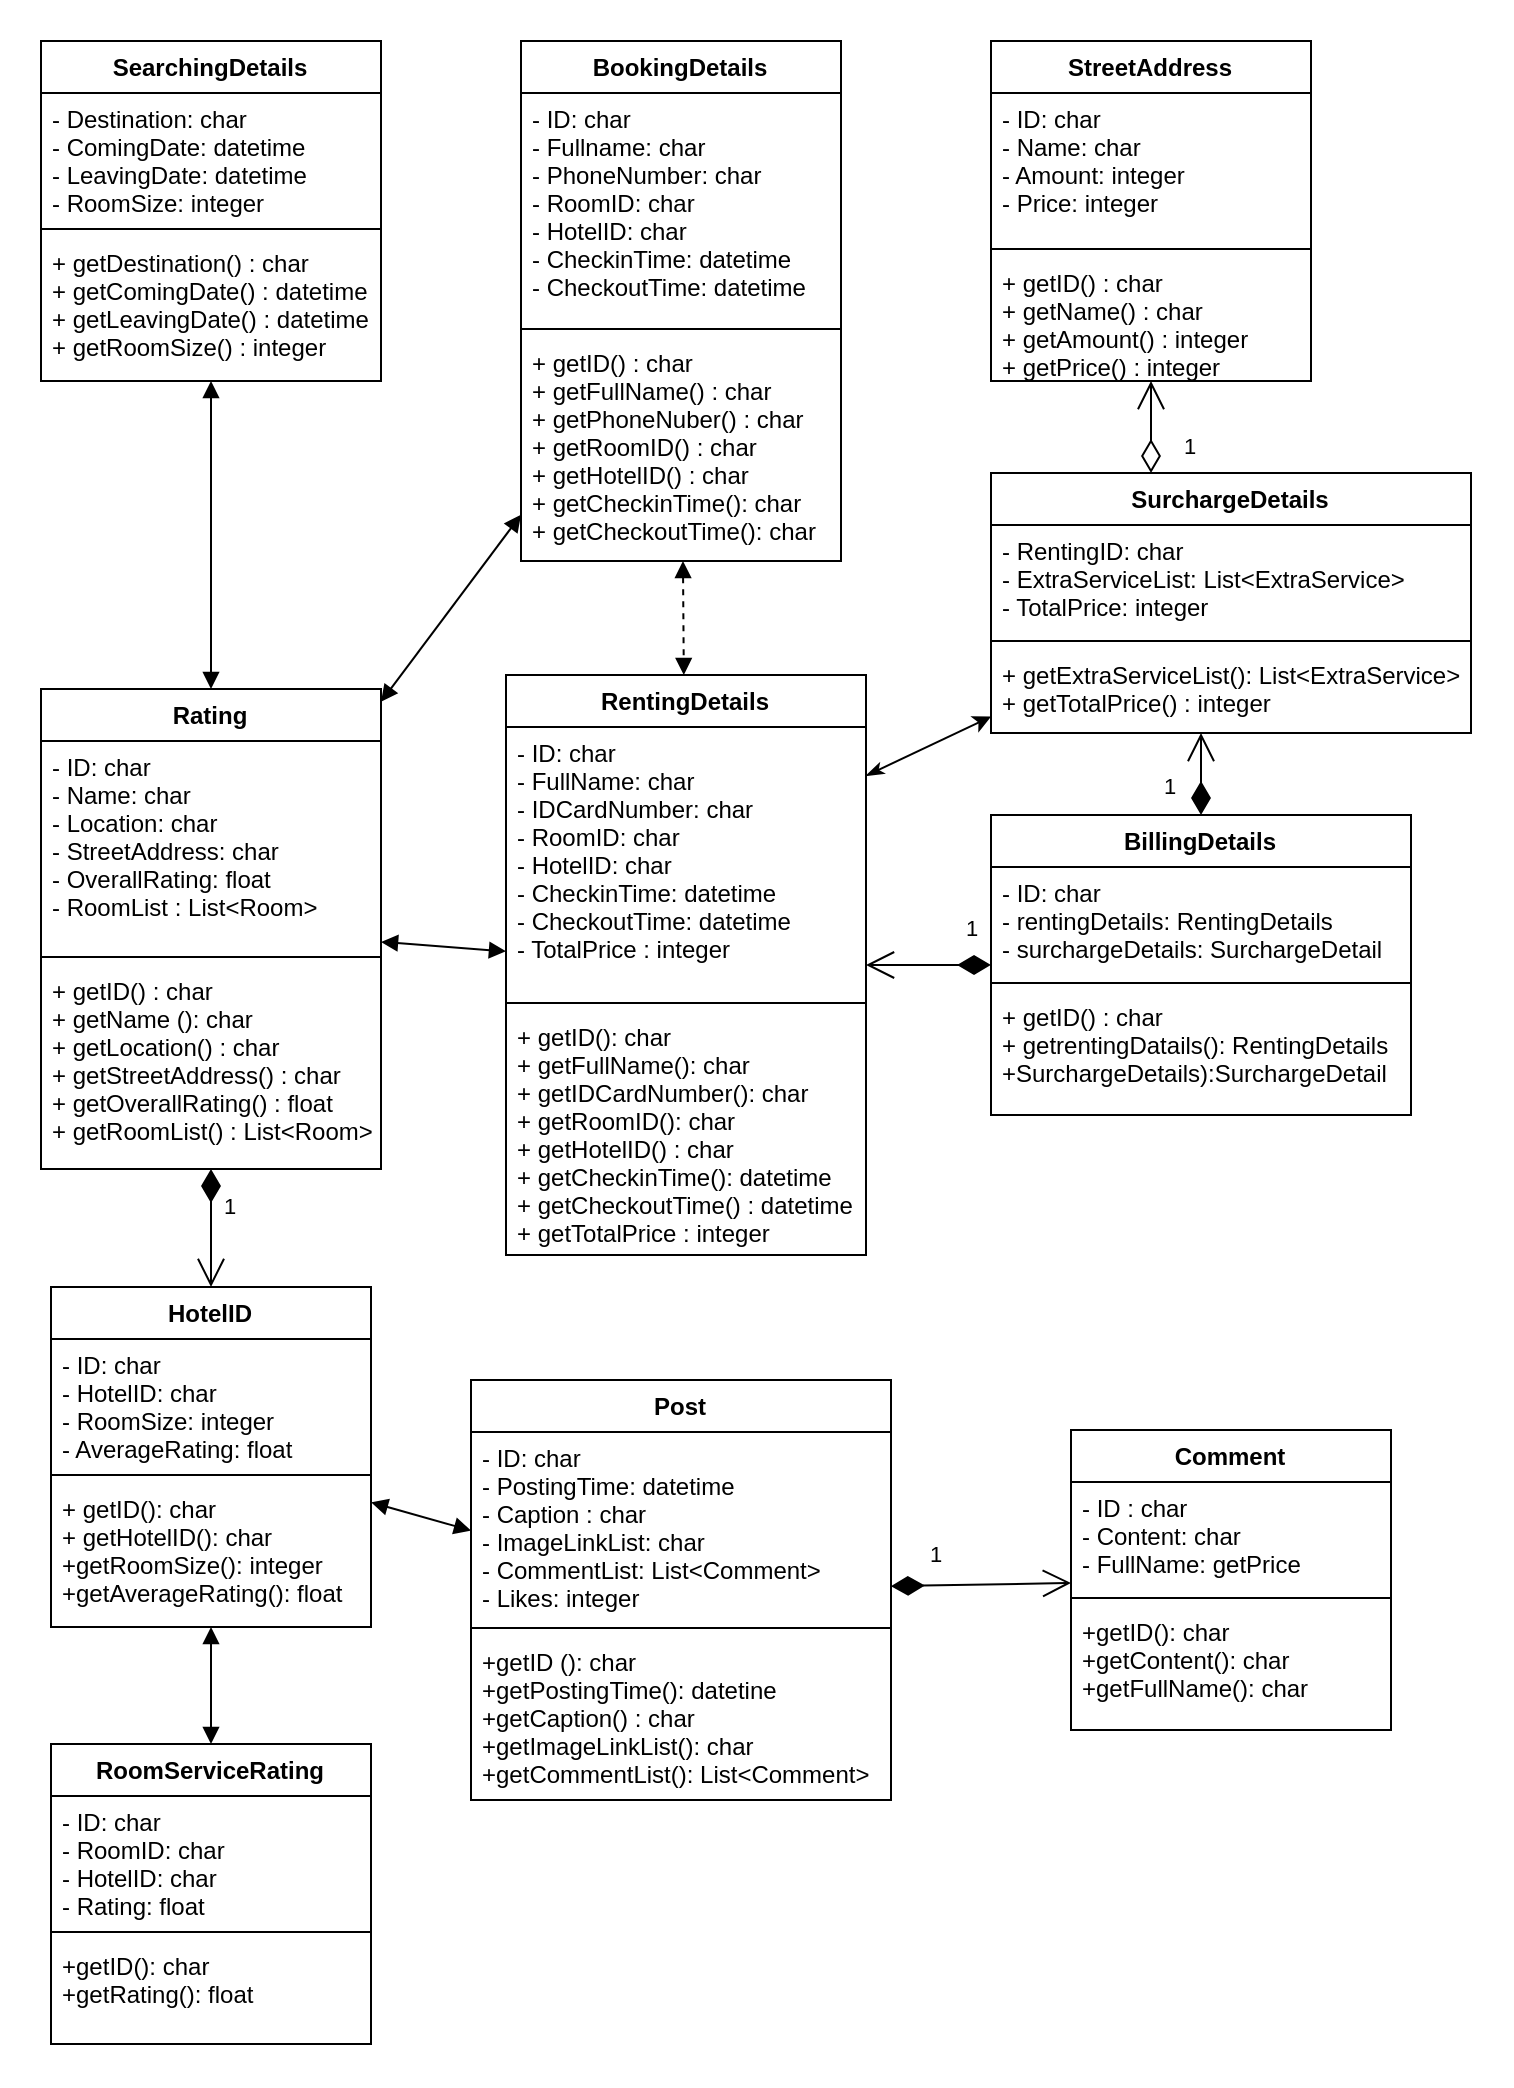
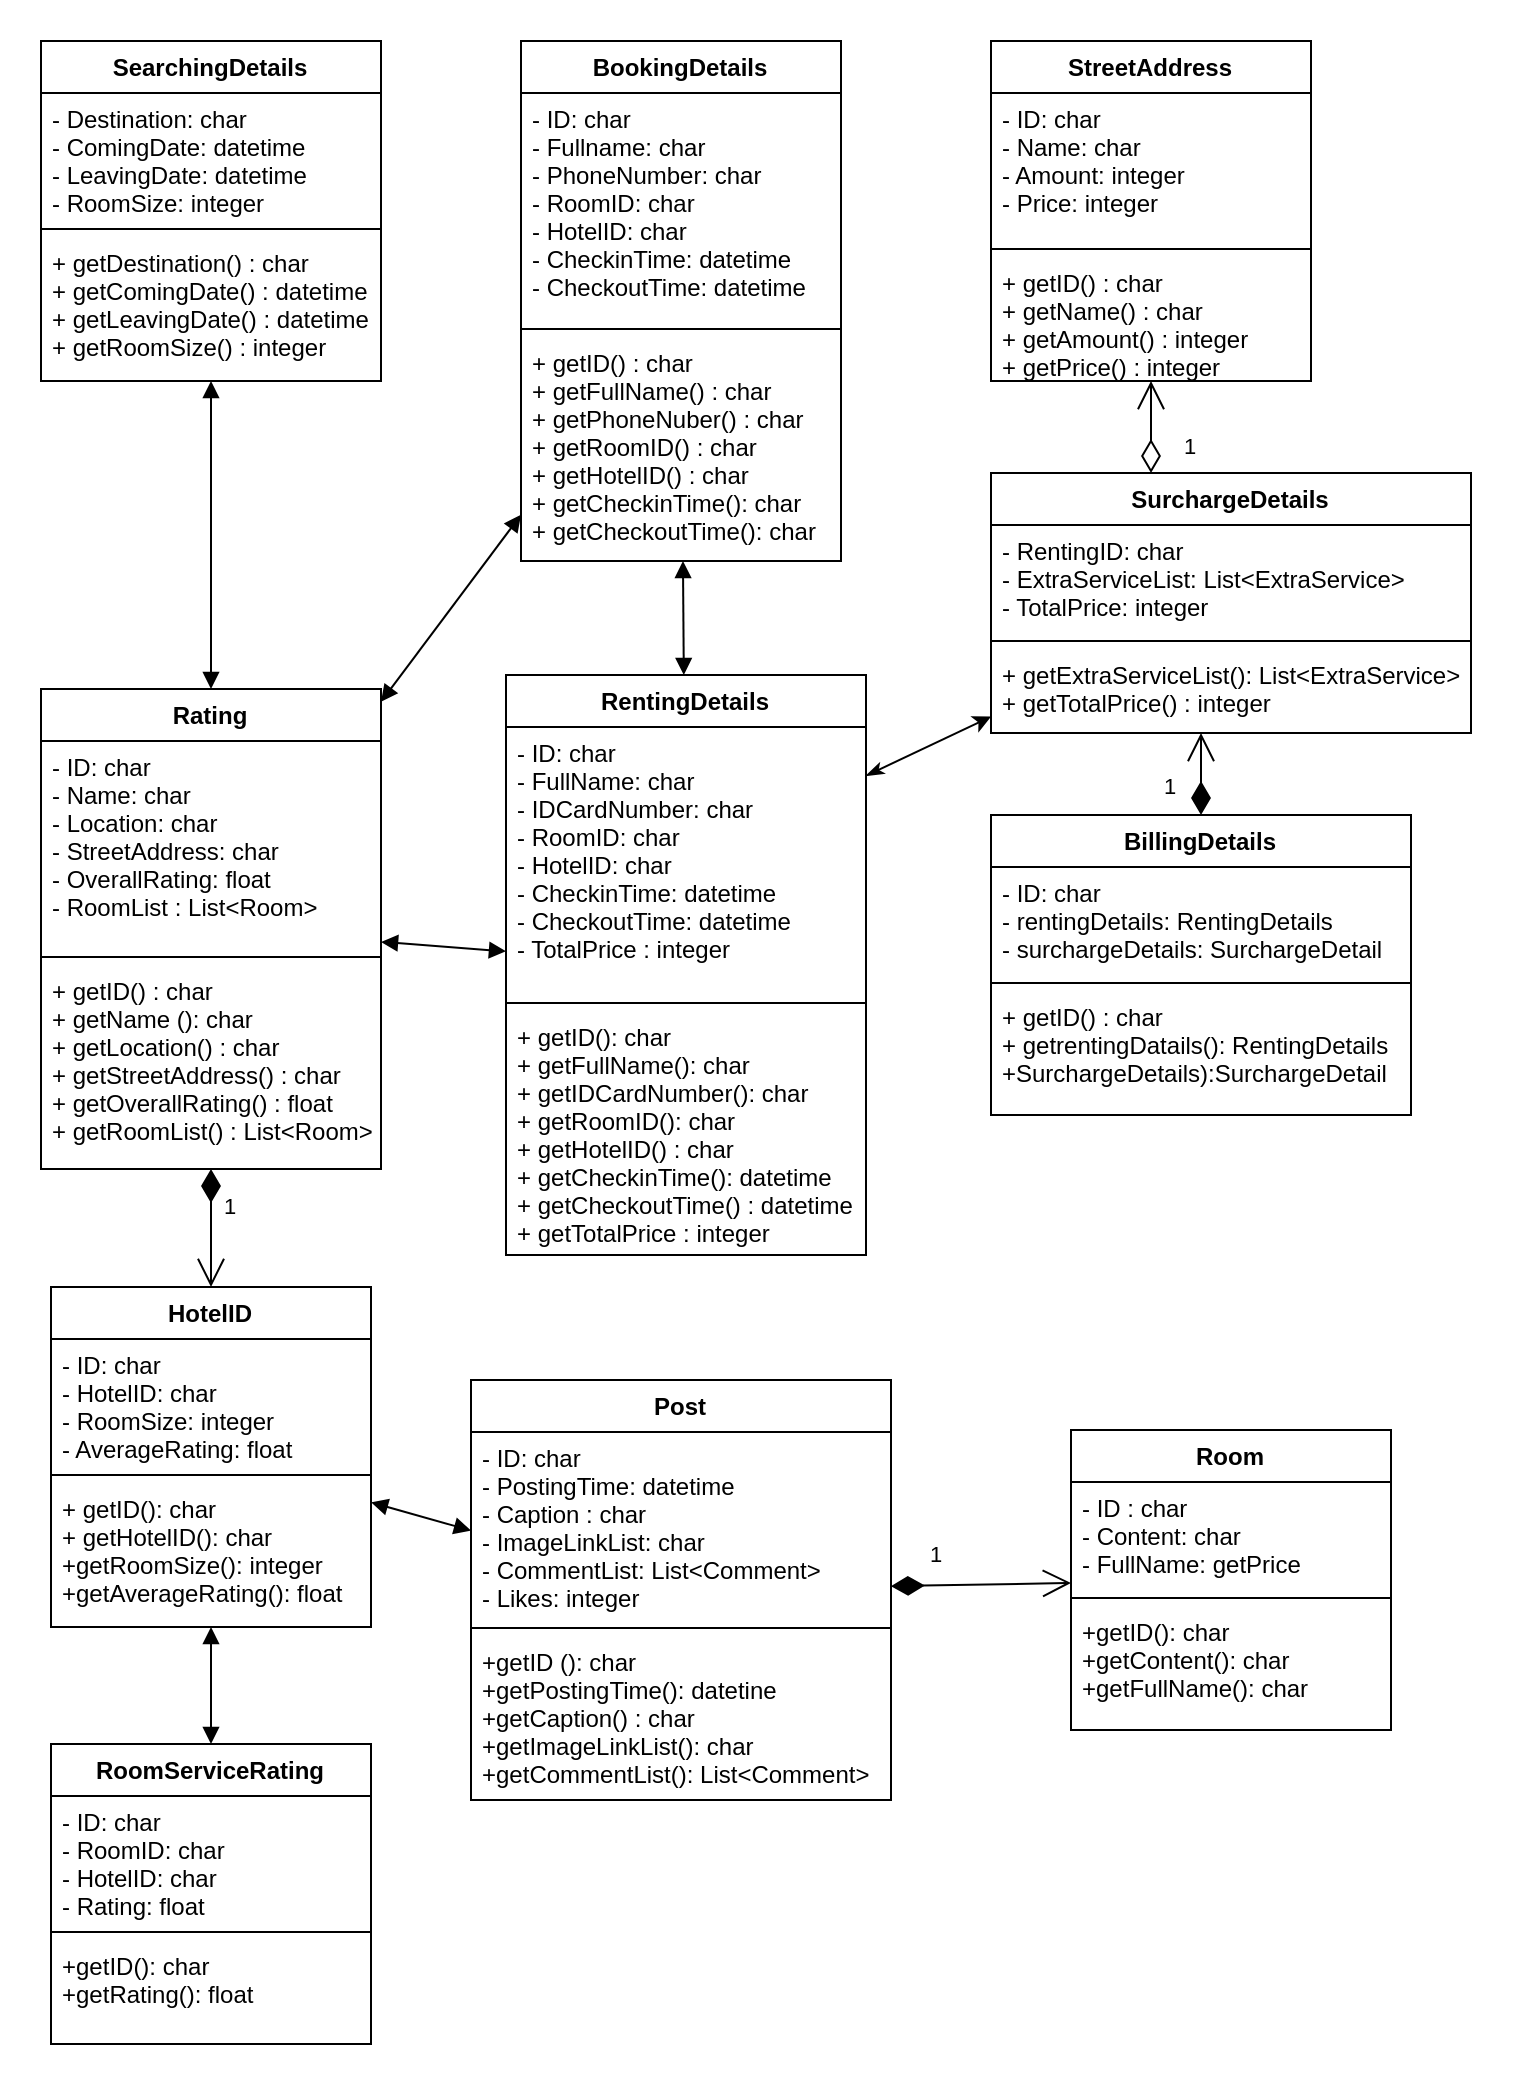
edge "BookingDetails" -- "RentingDetails": style dashed -> solid
edge "RentingDetails" -- "BillingDetails": removed, label "1"
node "Comment": label "Comment" -> "Room"
